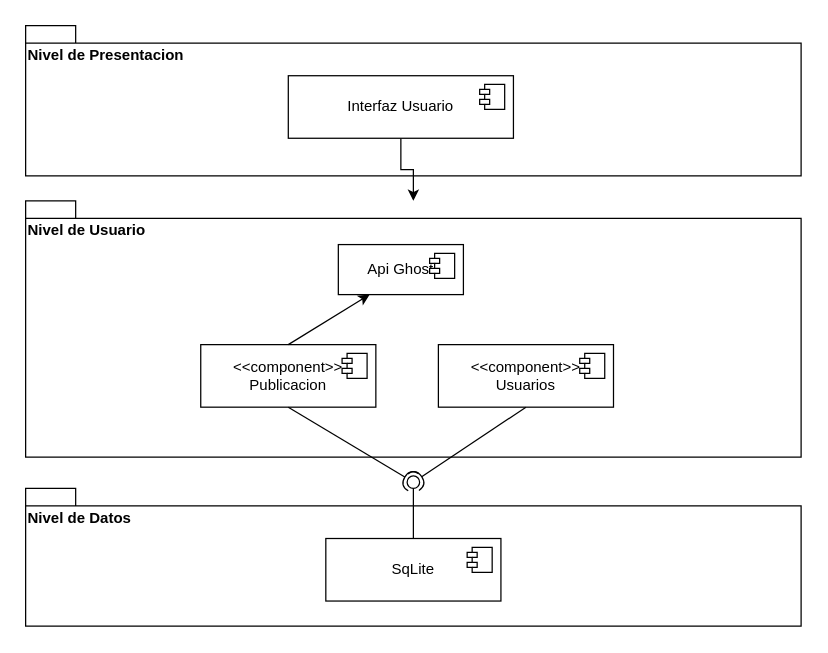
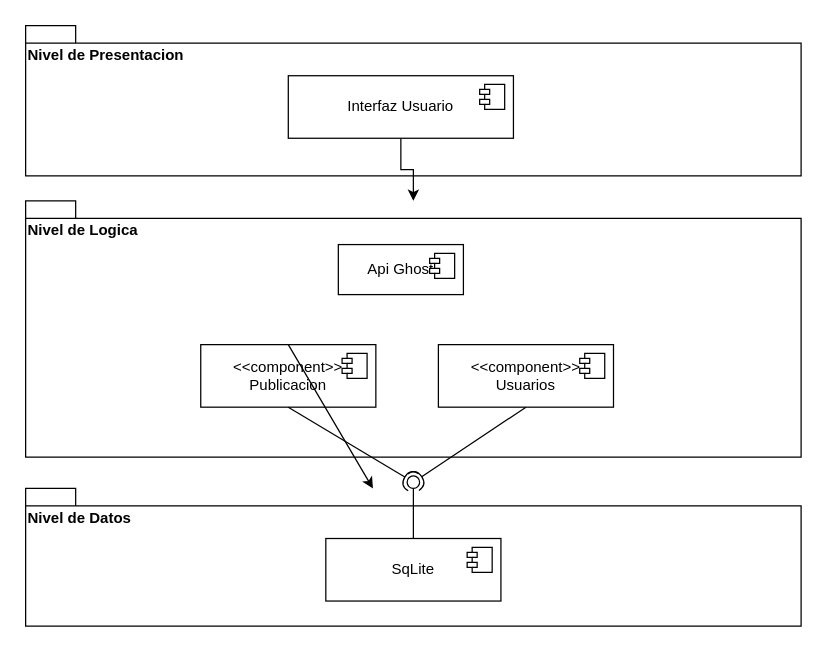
node "Nivel de Usuario": label "Nivel de Usuario" -> "Nivel de Logica"
edge "<<component>> Publicacion" -> "Api Ghost": now "<<component>> Publicacion" -> "Nivel de Datos"
